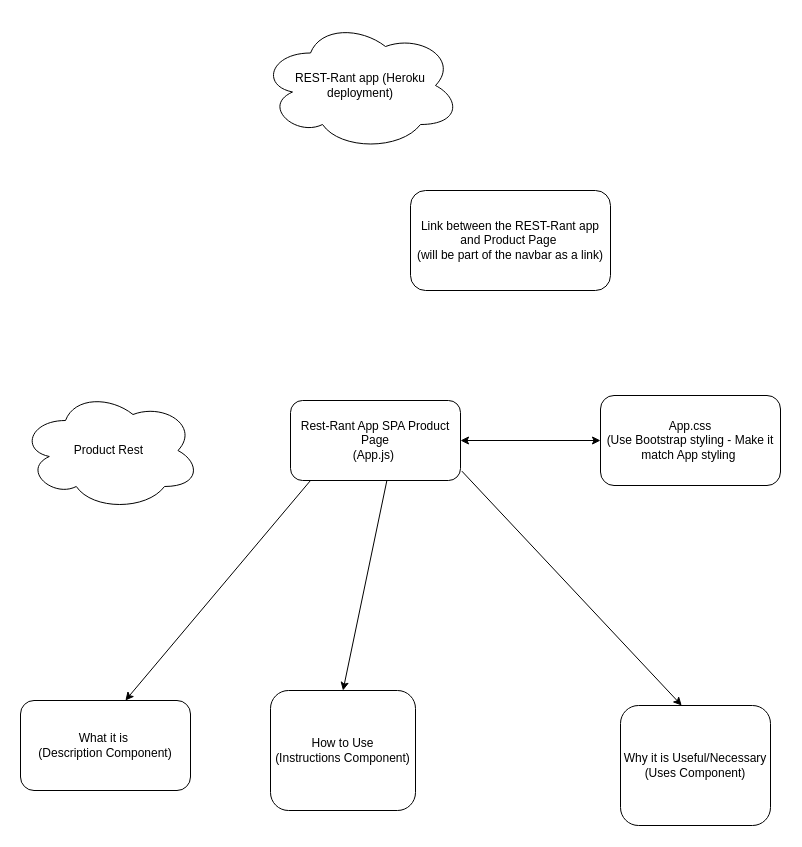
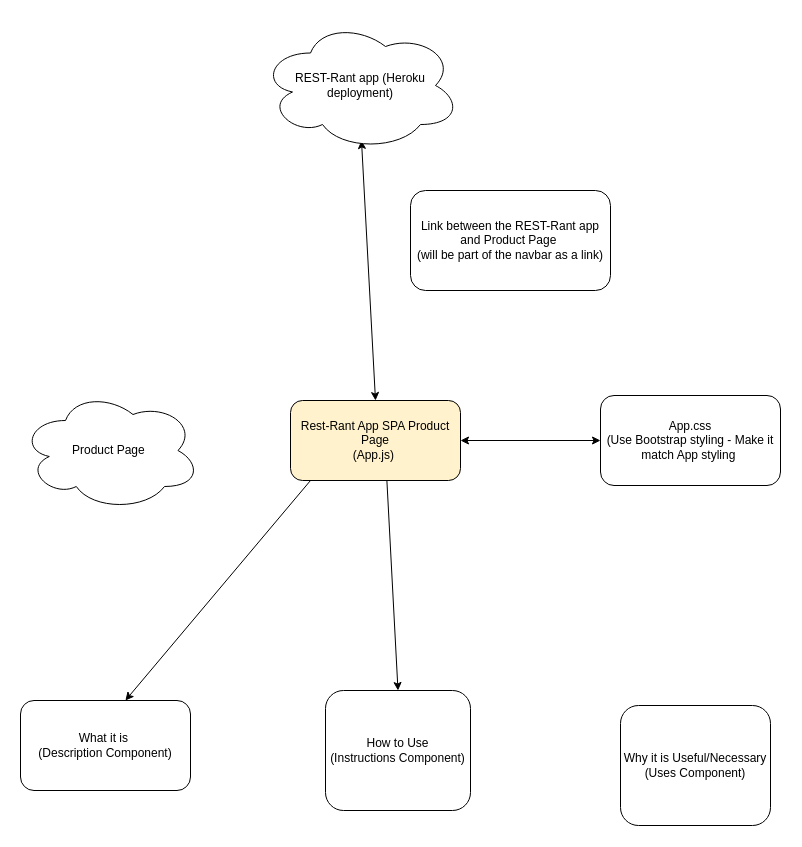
edge "REST-Rant app (Heroku deployment)" -- "Rest-Rant App SPA Product Page (App.js)": added
node "Rest-Rant App SPA Product Page (App.js)": fillcolor #ffffff -> #fff2cc
node "Product Rest": label "Product Rest" -> "Product Page"
edge "Rest-Rant App SPA Product Page (App.js)" -> "Why it is Useful/Necessary (Uses Component)": removed
node "How to Use (Instructions Component)": moved (343, 751) -> (398, 751)
